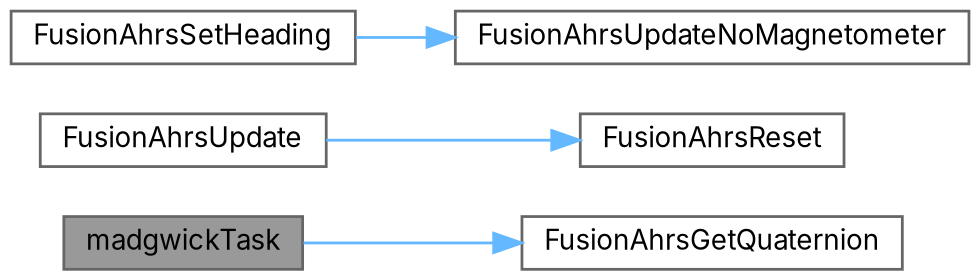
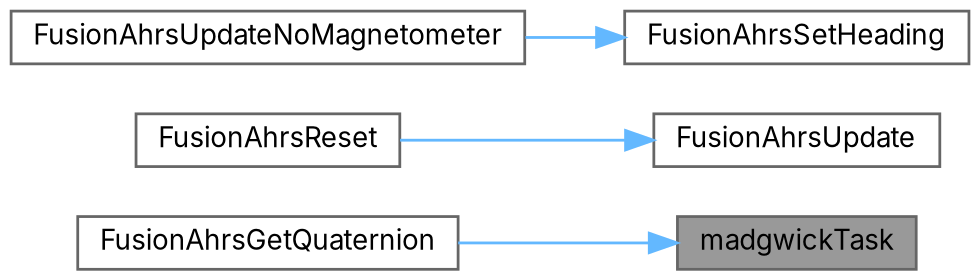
edge "FusionAhrsSetHeading" -> "FusionAhrsUpdateNoMagnetometer": reversed
edge "FusionAhrsUpdate" -> "FusionAhrsReset": reversed
edge "madgwickTask" -> "FusionAhrsGetQuaternion": reversed
